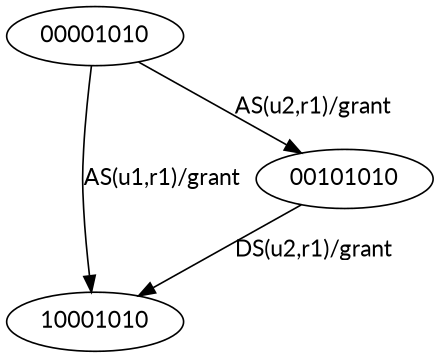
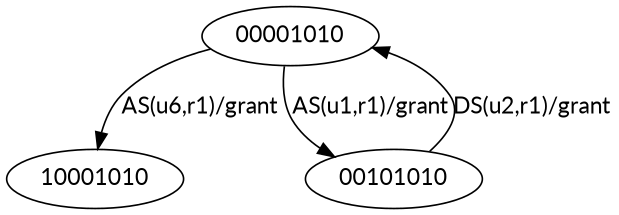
edge "00001010" -> "00101010": label "AS(u2,r1)/grant" -> "AS(u1,r1)/grant"
edge "00001010" -> "10001010": label "AS(u1,r1)/grant" -> "AS(u6,r1)/grant"
edge "00101010" -> "10001010": now "00101010" -> "00001010"
